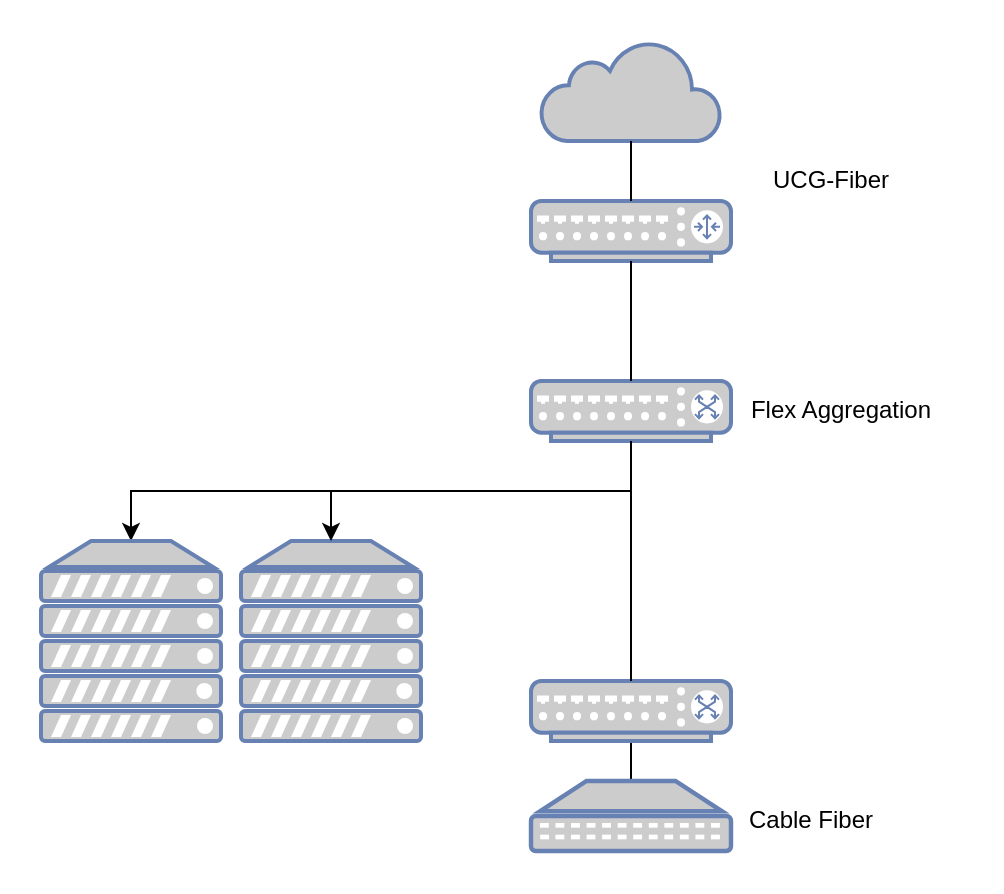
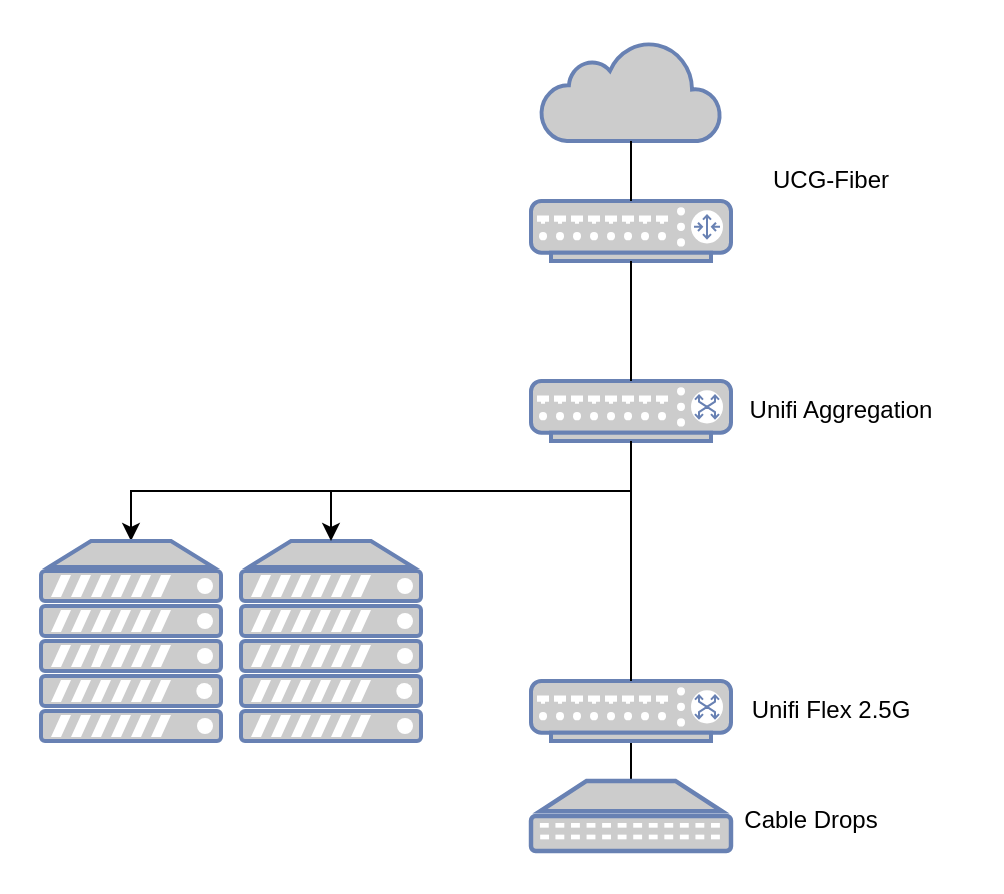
node "Flex Aggregation": label "Flex Aggregation" -> "Unifi Aggregation"
node "Unifi Flex 2.5G": added
node "Cable Fiber": label "Cable Fiber" -> "Cable Drops"
